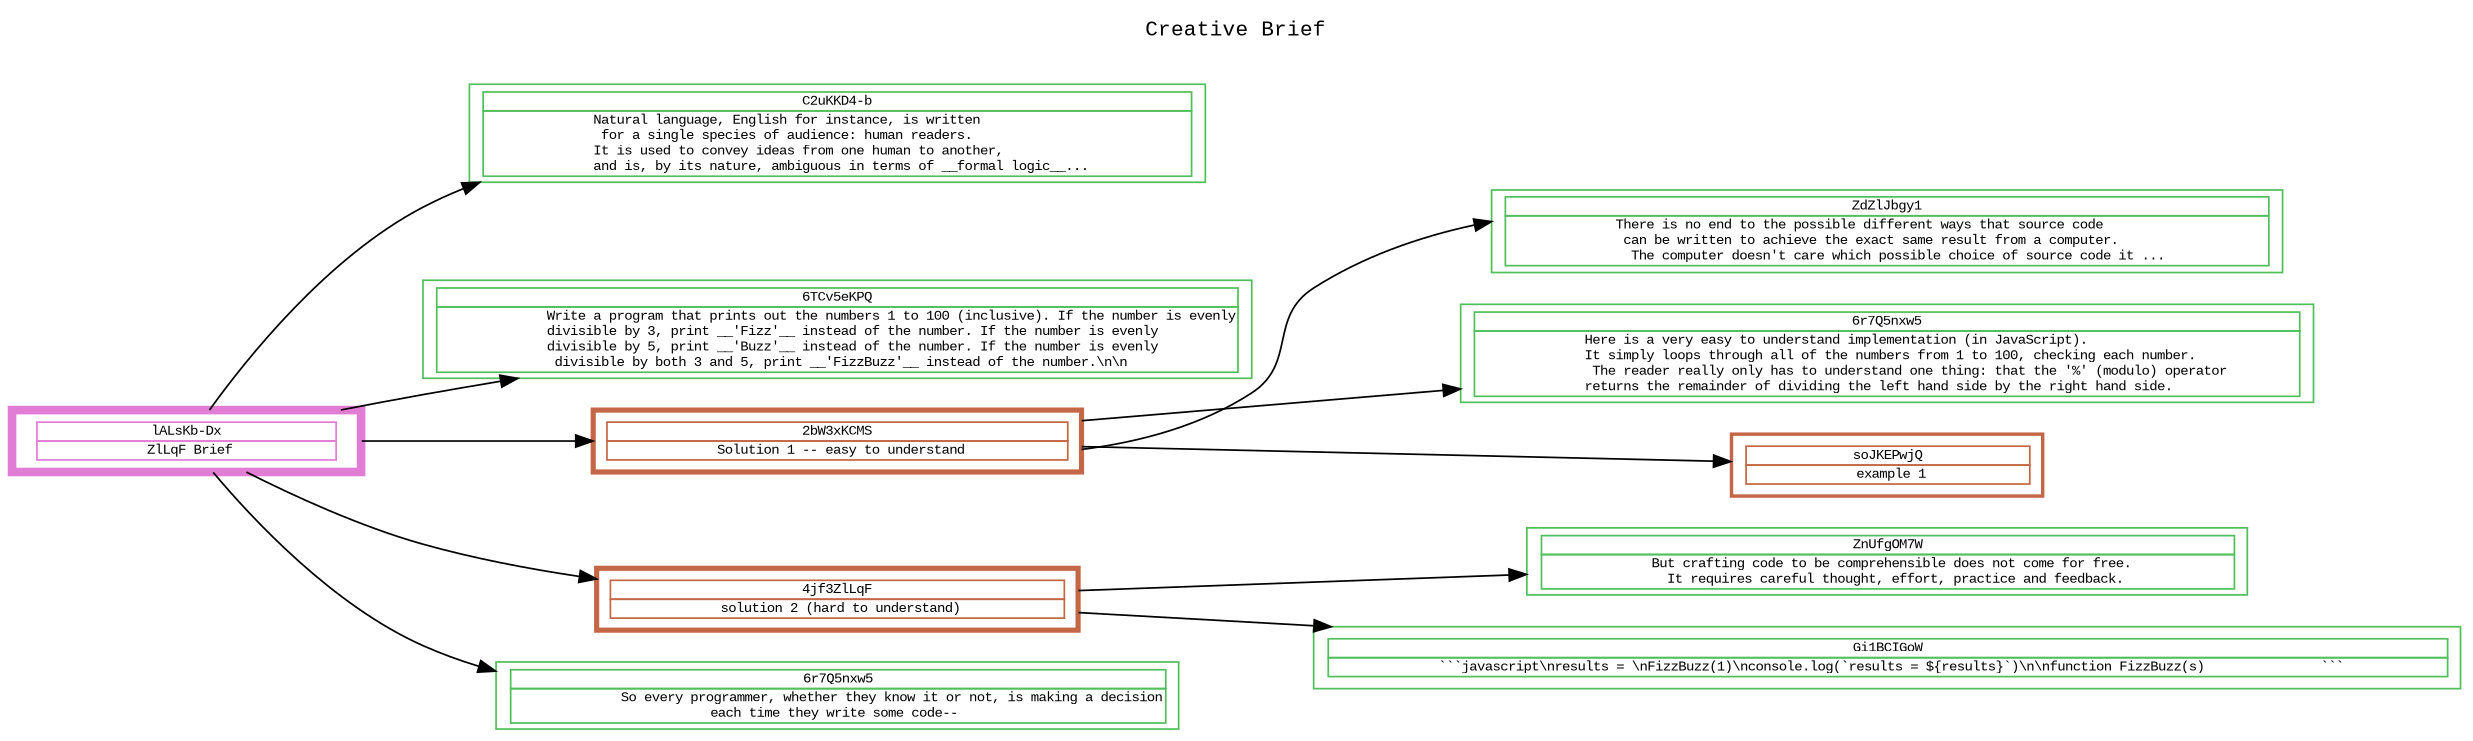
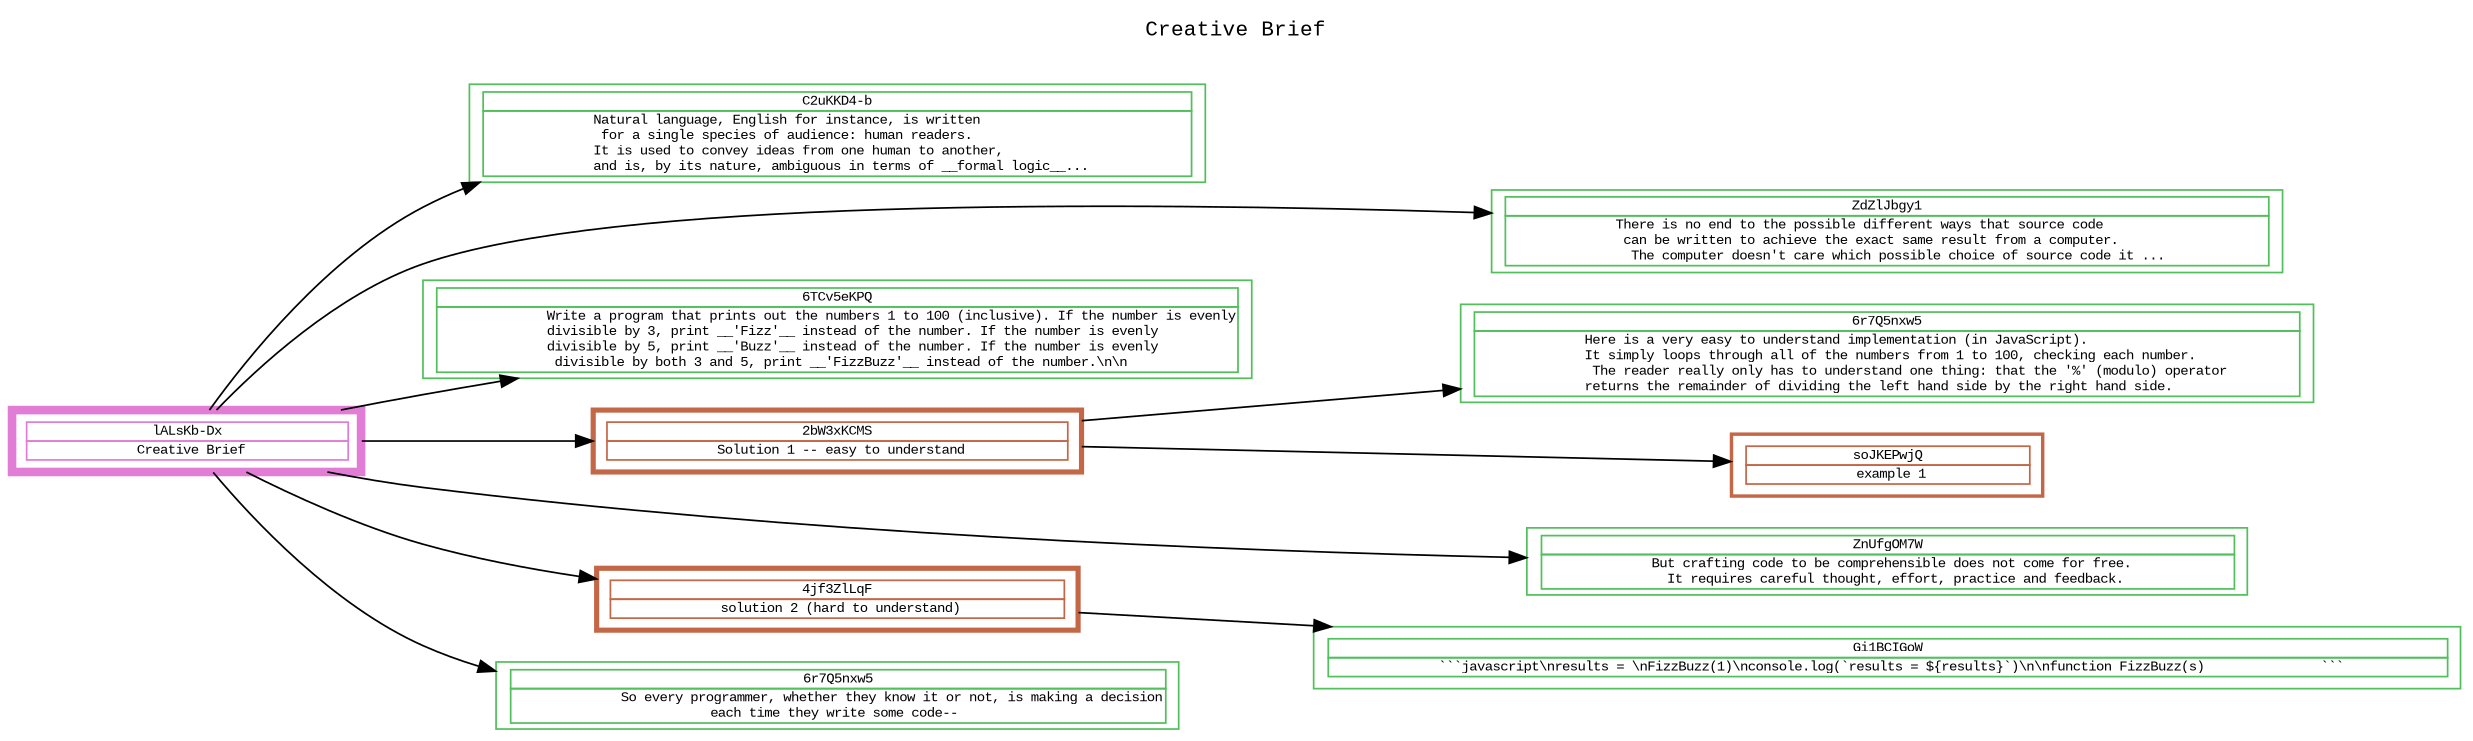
edge "2bW3xKCMS" -> "ZdZlJbgy1": now "lALsKb-Dx" -> "ZdZlJbgy1"
node "lALsKb-Dx": text "ZlLqF Brief" -> "Creative Brief"
edge "4jf3ZlLqF" -> "ZnUfgOM7W": now "lALsKb-Dx" -> "ZnUfgOM7W"
